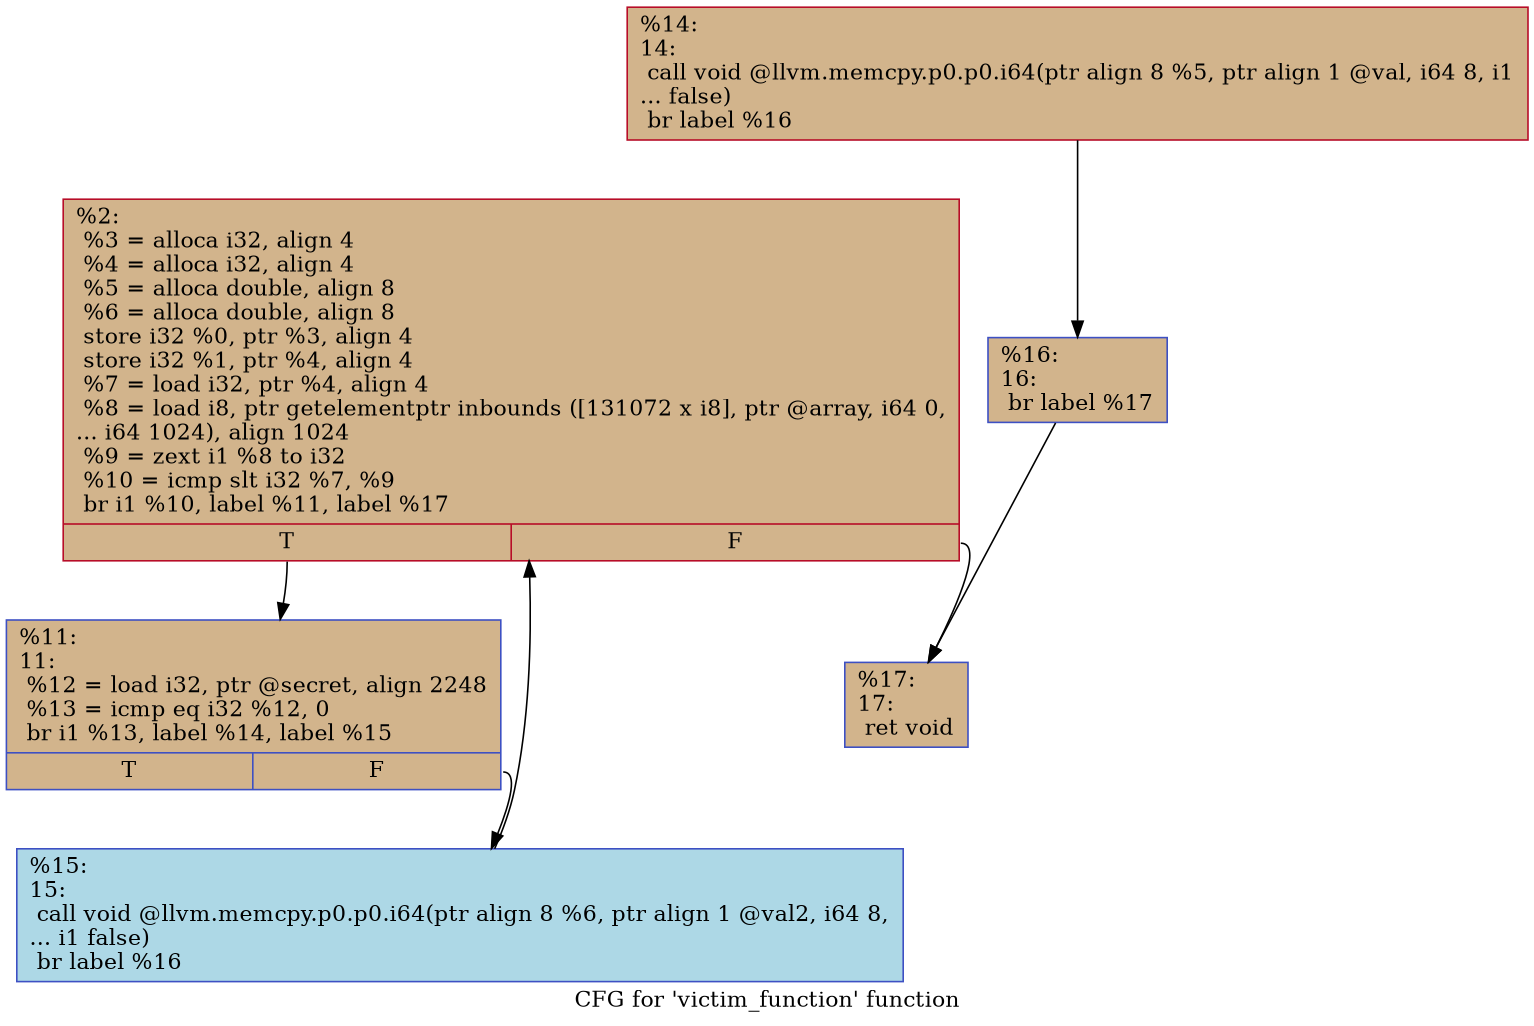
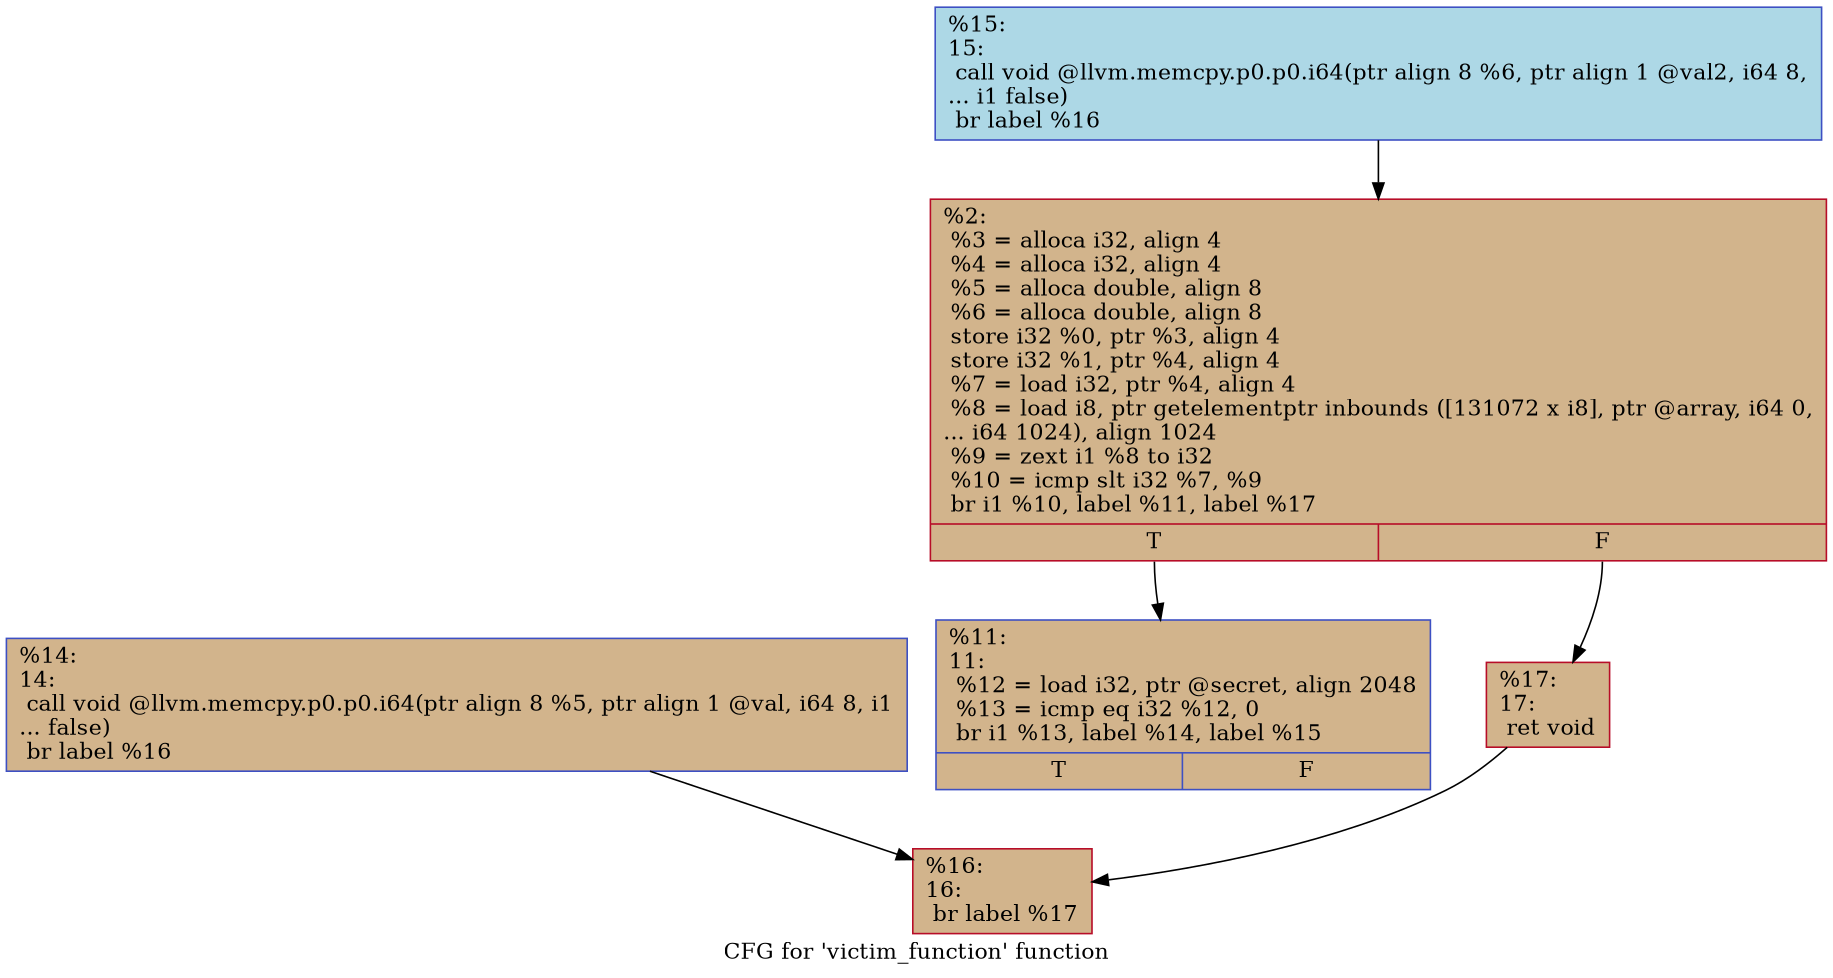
node "%14:": color #b70d28ff -> #3d50c3ff
node "%16:": color #3d50c3ff -> #b70d28ff
edge "%16:" -> "%17:": reversed
node "%11:": text "%12 = load i32, ptr @secret, align 2248" -> "%12 = load i32, ptr @secret, align 2048"
node "%17:": color #3d50c3ff -> #b70d28ff
edge "%11:" -> "%15:": removed
